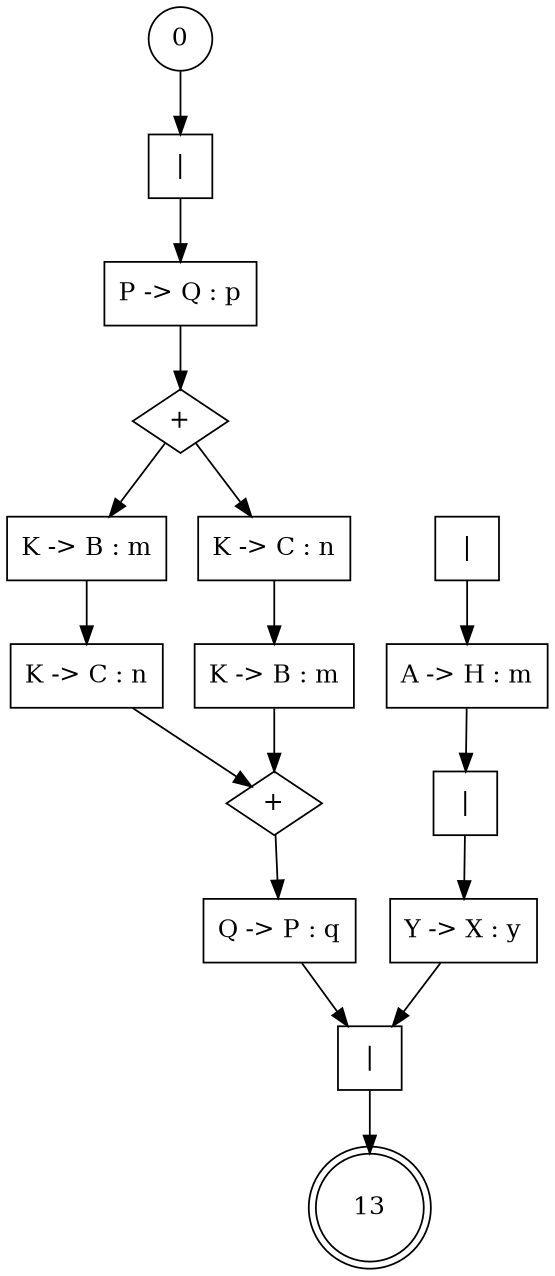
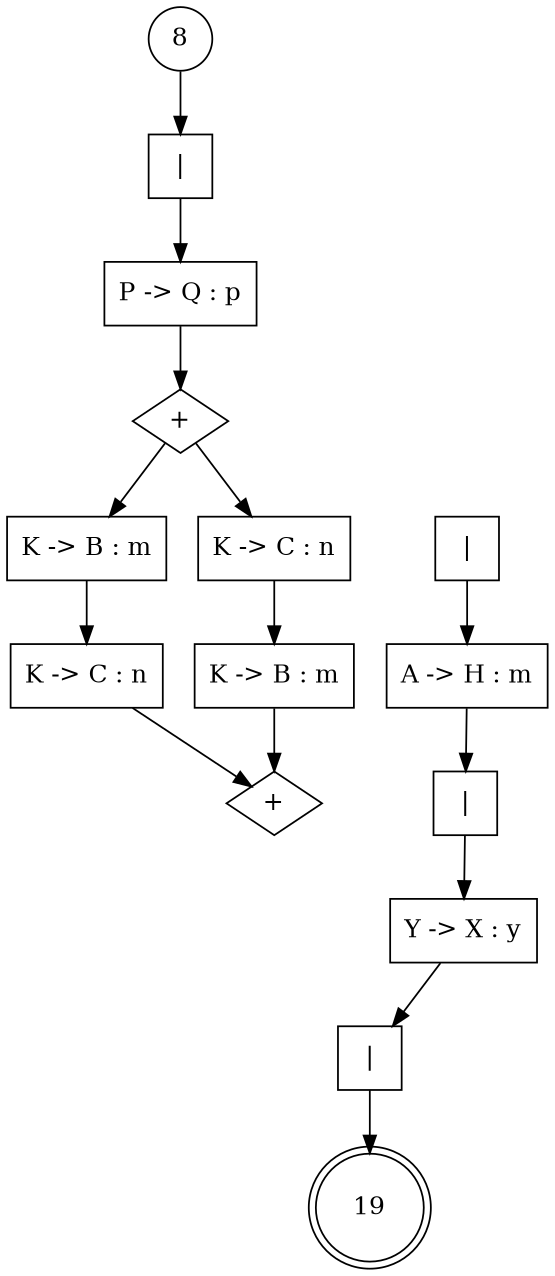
node "0": label "0" -> "8"
node "Q -> P : q": removed
node "13": label "13" -> "19"
